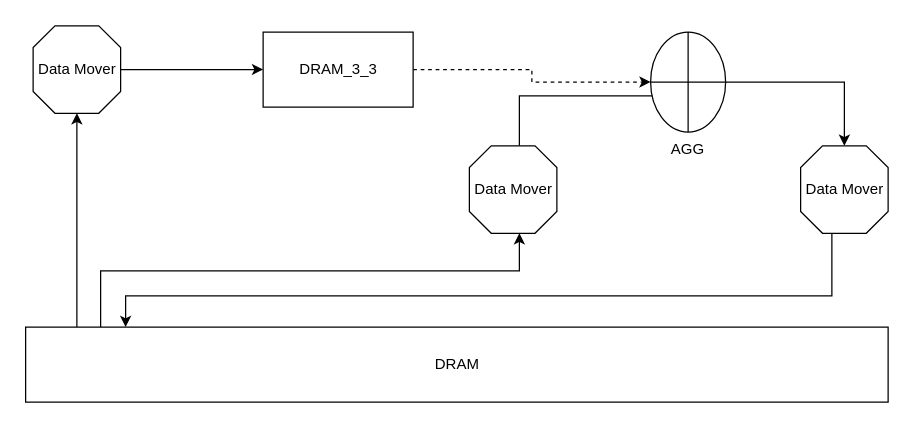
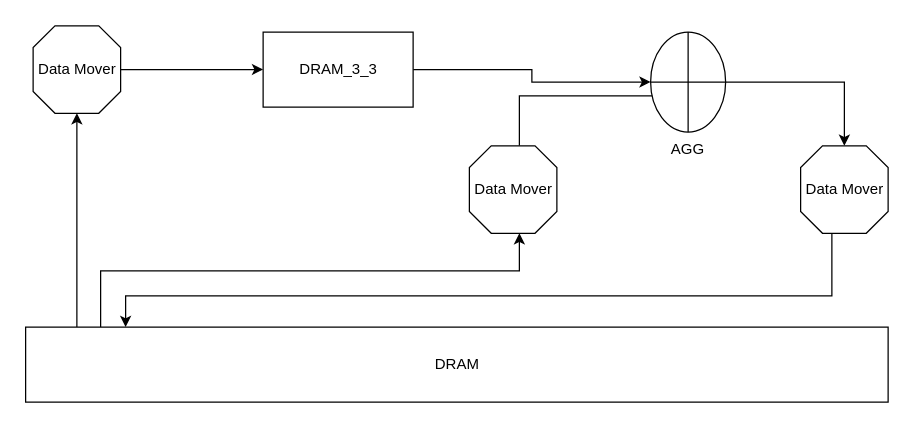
edge "DRAM_3_3" -> "AGG": style dashed -> solid
